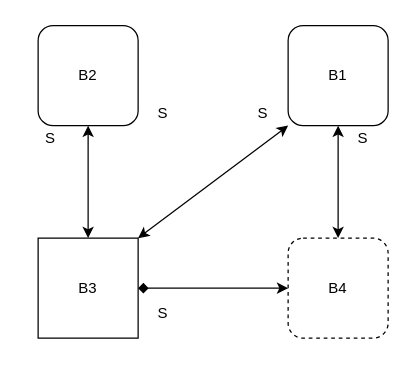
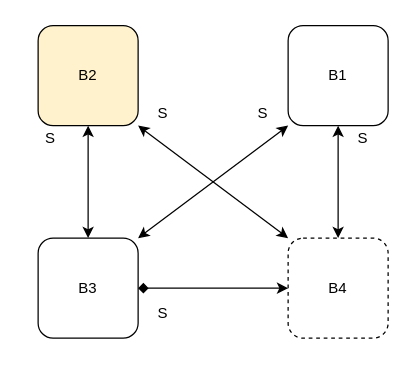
node "B2": fillcolor #ffffff -> #fff2cc
edge "B2" -- "B4": added
node "B3": shape rectangle -> rounded rectangle
